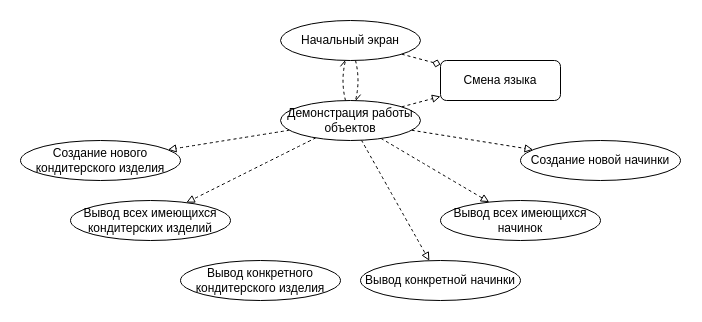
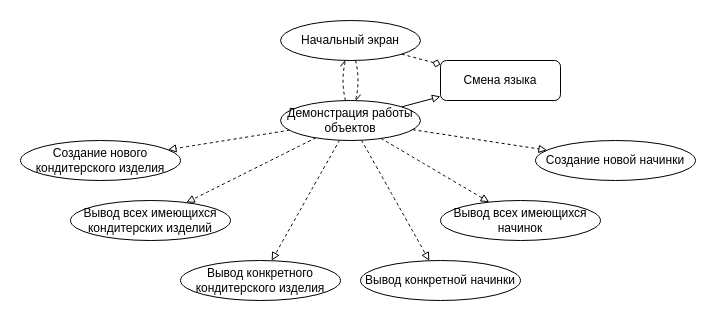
edge "Демонстрация работы объектов" -> "Смена языка": style dashed -> solid
node "Создание новой начинки": moved (601, 161) -> (616, 161)
edge "Демонстрация работы объектов" -> "Вывод конкретного кондитерского изделия": added
